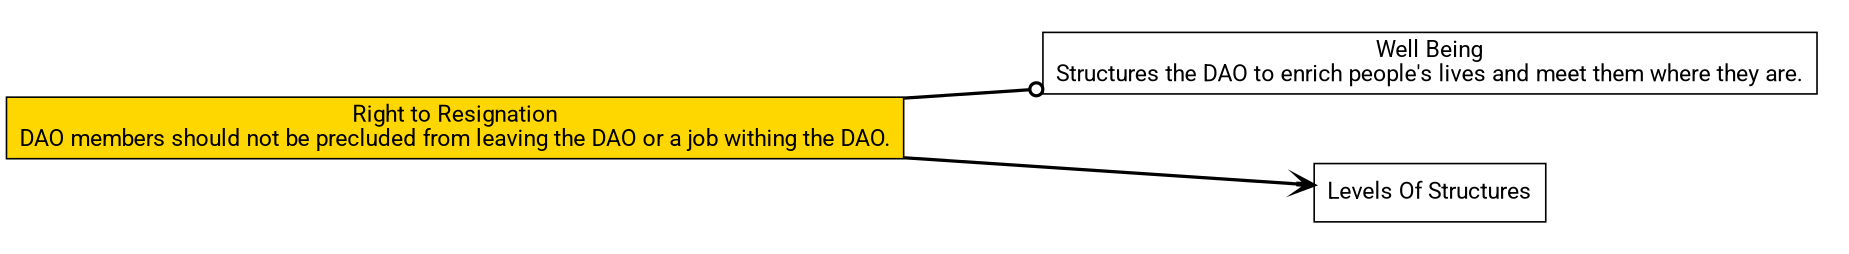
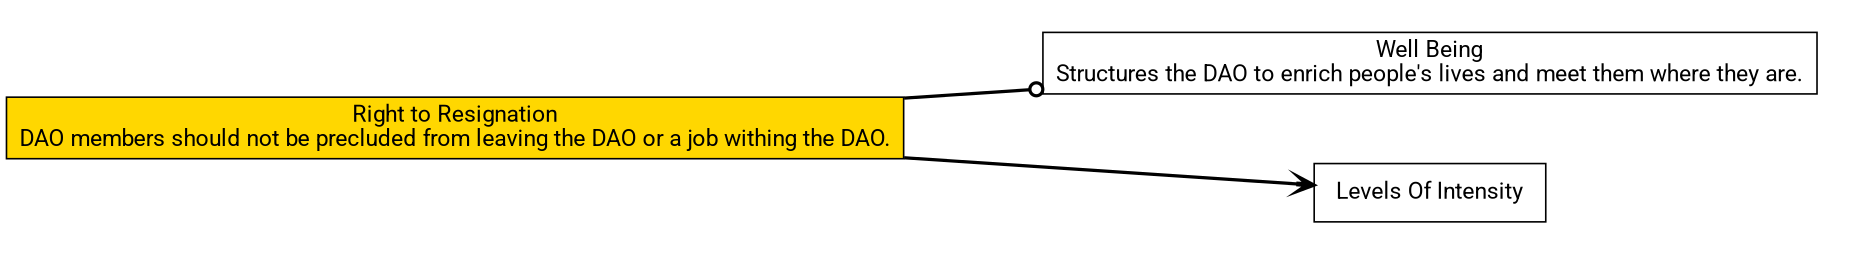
node "Levels Of Structures": label "Levels Of Structures" -> "Levels Of Intensity"
